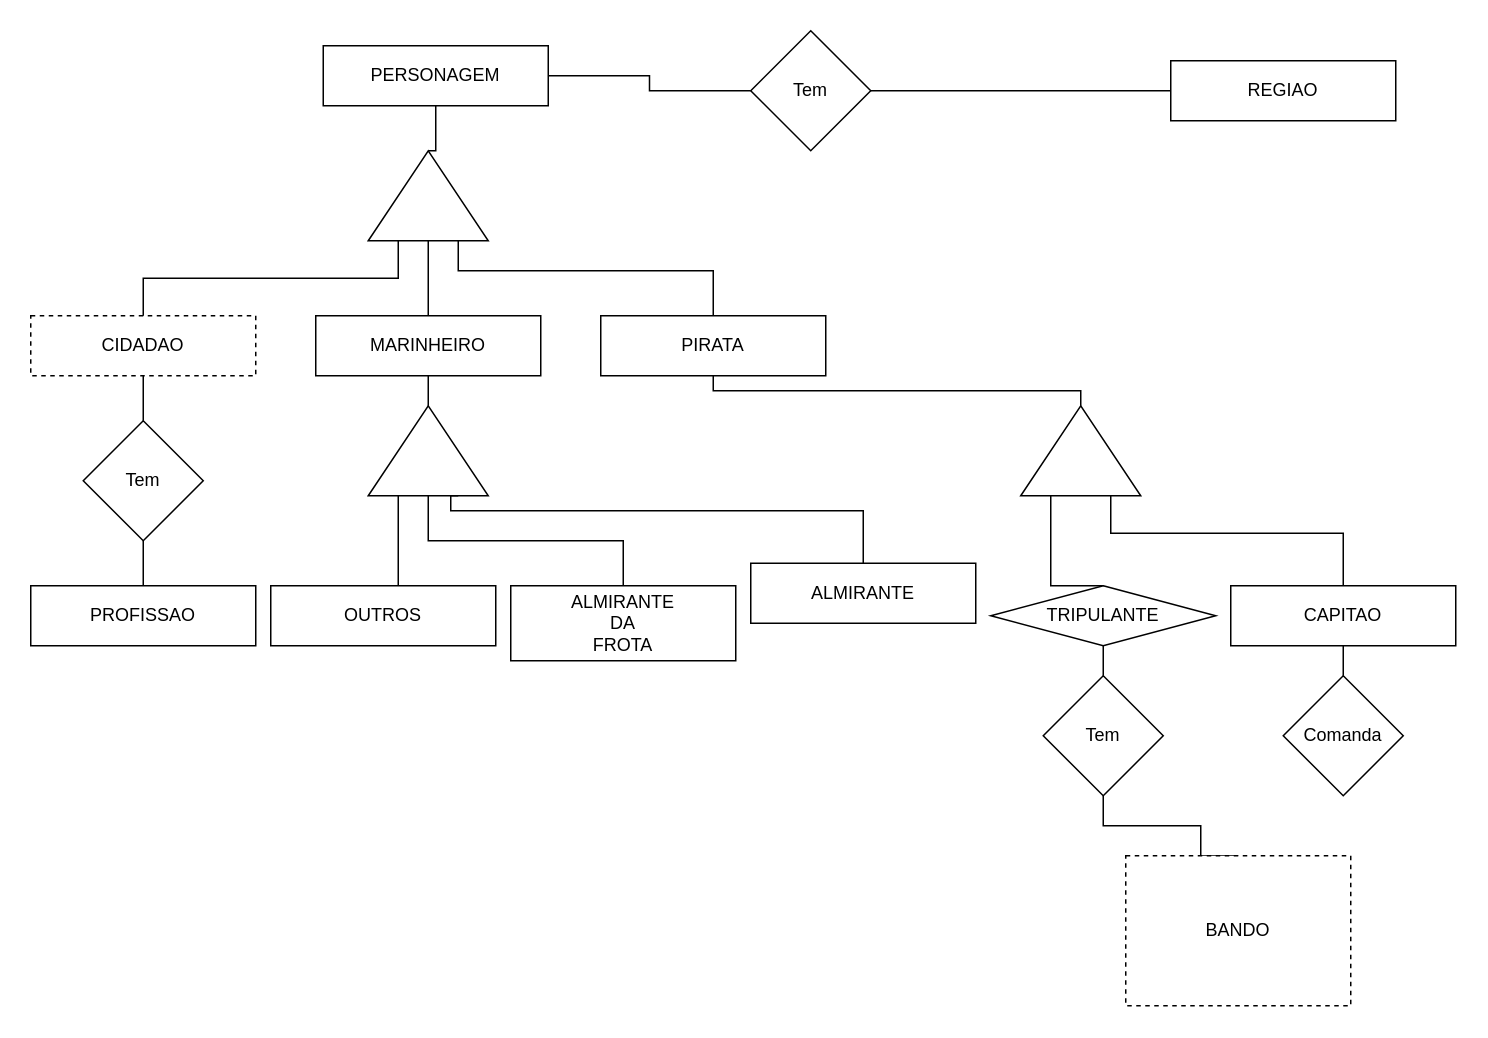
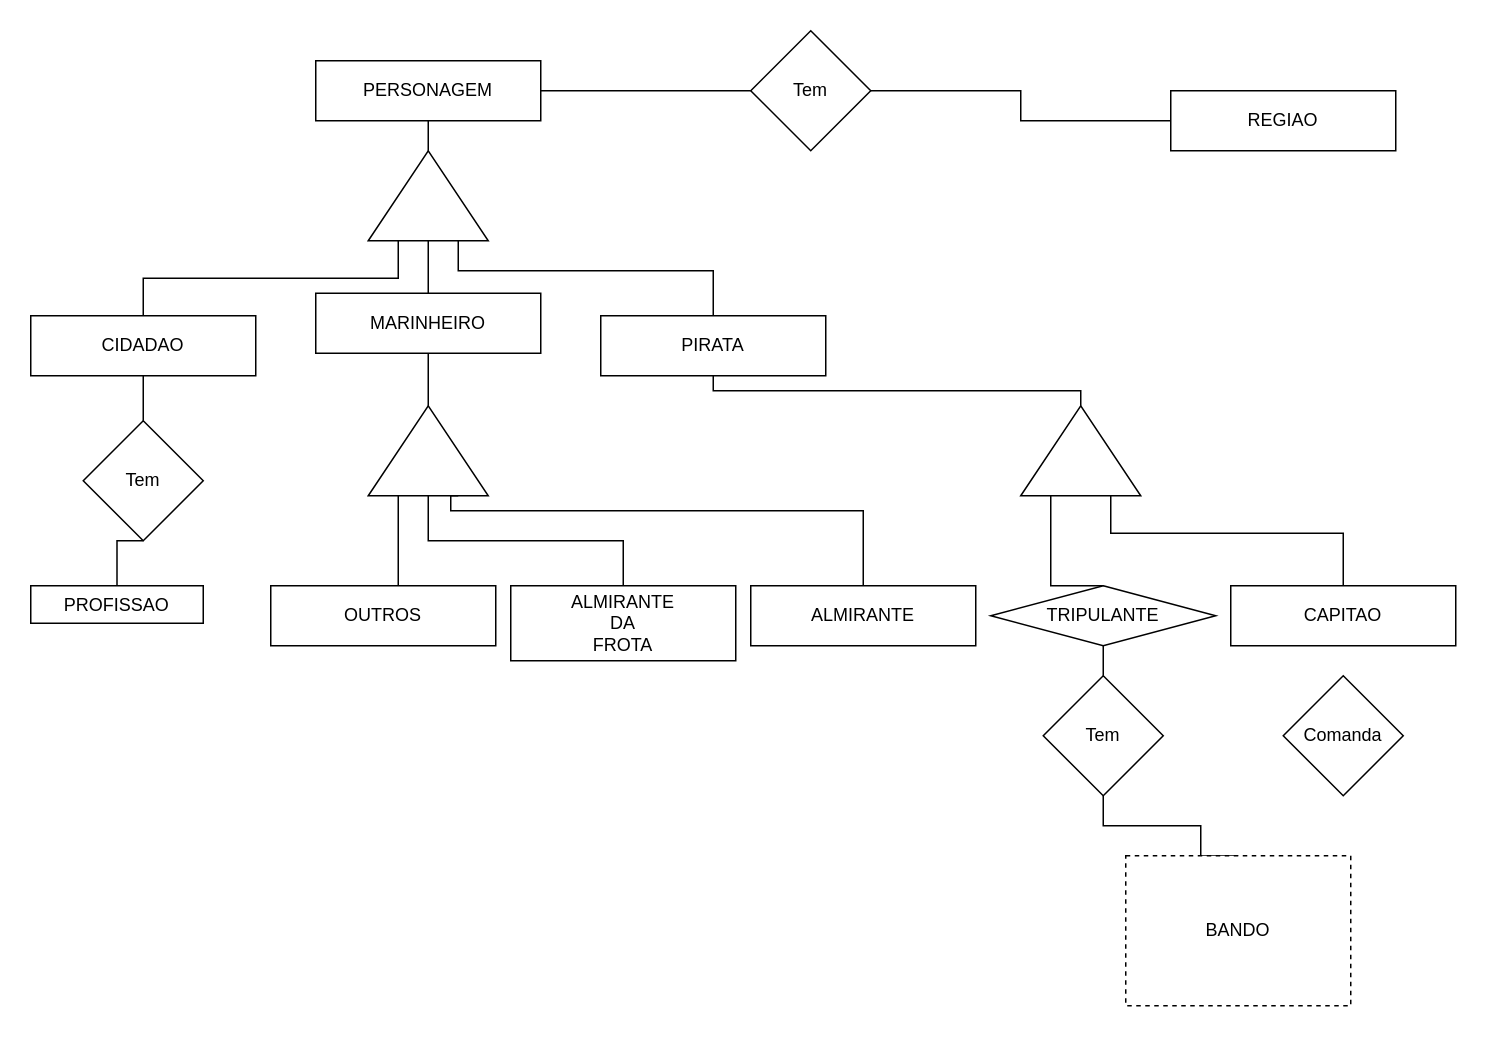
node "PERSONAGEM": moved (436, 76) -> (428, 91)
node "REGIAO": moved (1283, 91) -> (1283, 121)
node "CIDADAO": style dashed -> solid
node "MARINHEIRO": moved (428, 346) -> (428, 323)
node "ALMIRANTE": moved (863, 593) -> (863, 616)
node "PROFISSAO": size 225x60 -> 173x38
edge "CAPITAO" -- "Comanda": removed
